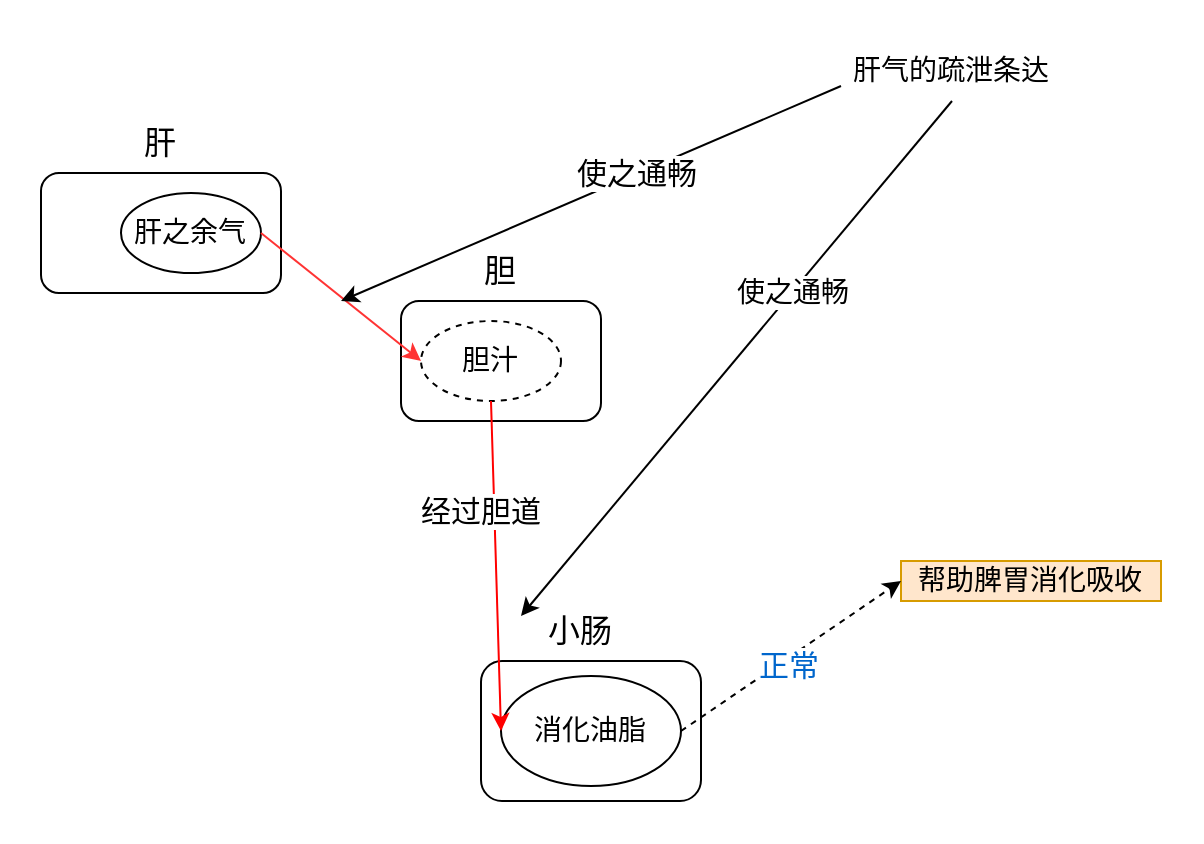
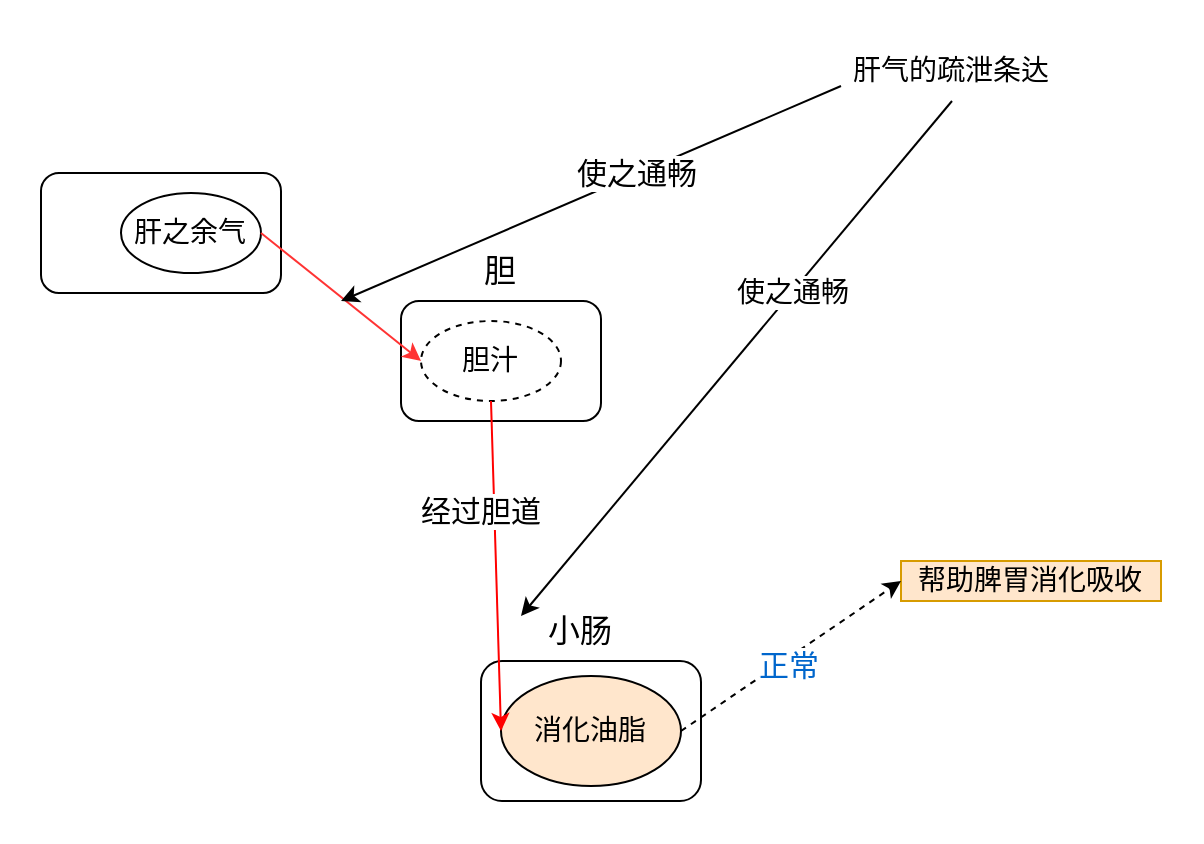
node "肝": removed
node "消化油脂": fillcolor #ffffff -> #ffe6cc
